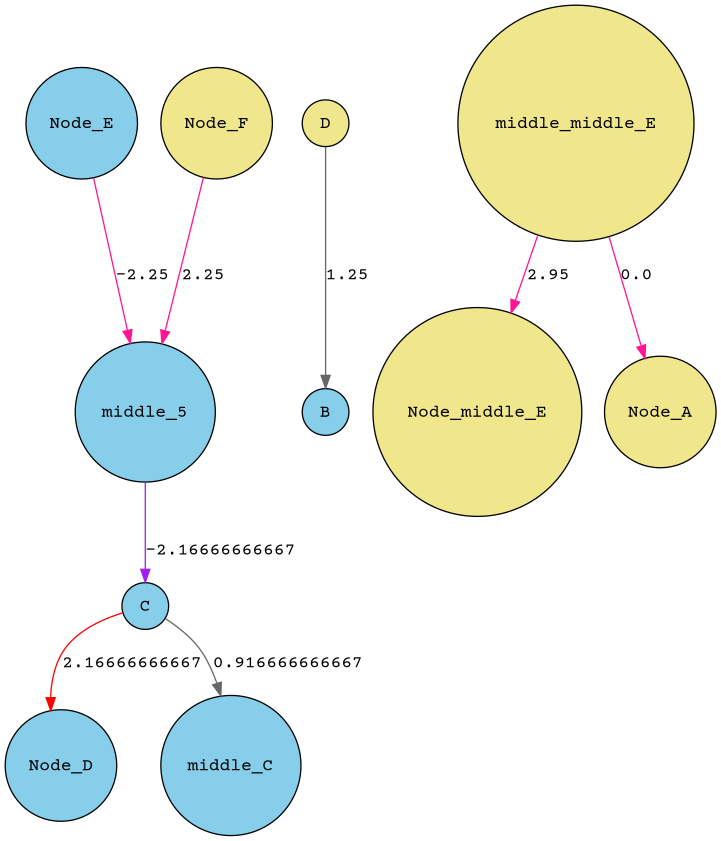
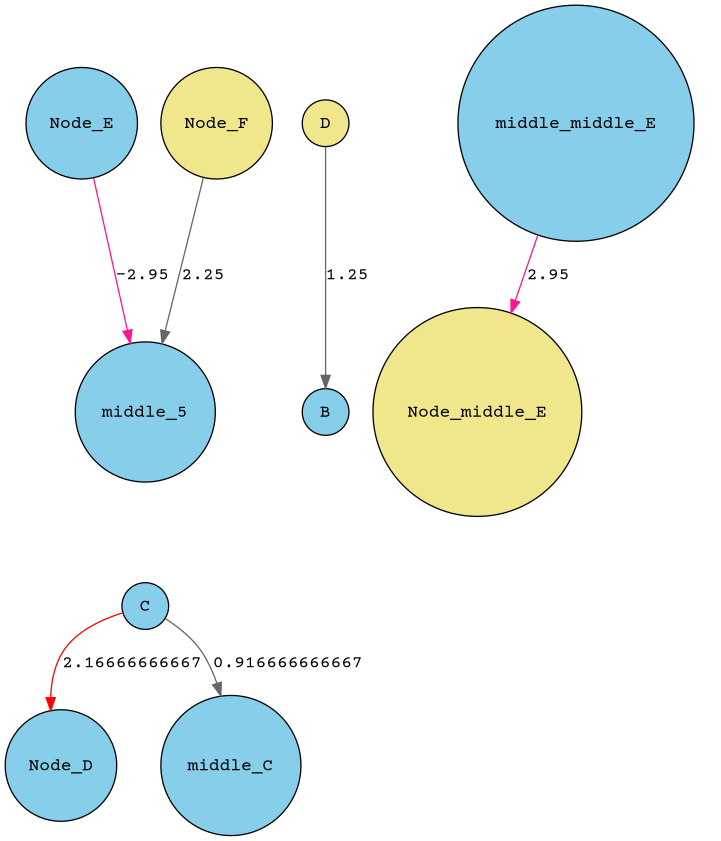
node "middle_middle_E": fillcolor khaki -> skyblue
edge "Node_F" -> "middle_5": color deeppink -> gray40
edge "Node_E" -> "middle_5": label "-2.25" -> "-2.95"
node "Node_A": removed
edge "middle_5" -> "C": removed, label "-2.16666666667"
